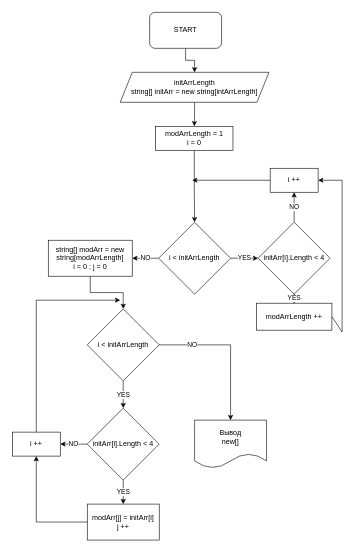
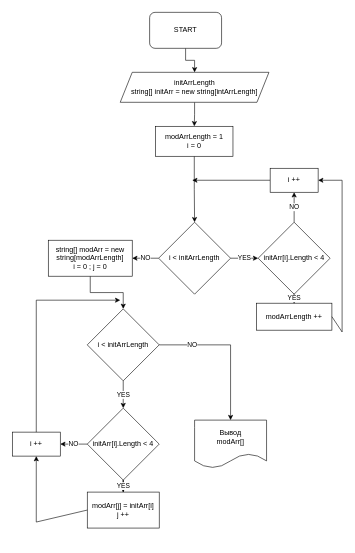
node "modArrLength = 1 i = 0": size 77x24 -> 77x30
node "Вывод new[]": label "Вывод new[]" -> "Вывод modArr[]"
node "modArr[j] = initArr[i] j ++": moved (123, 522) -> (123, 510)
